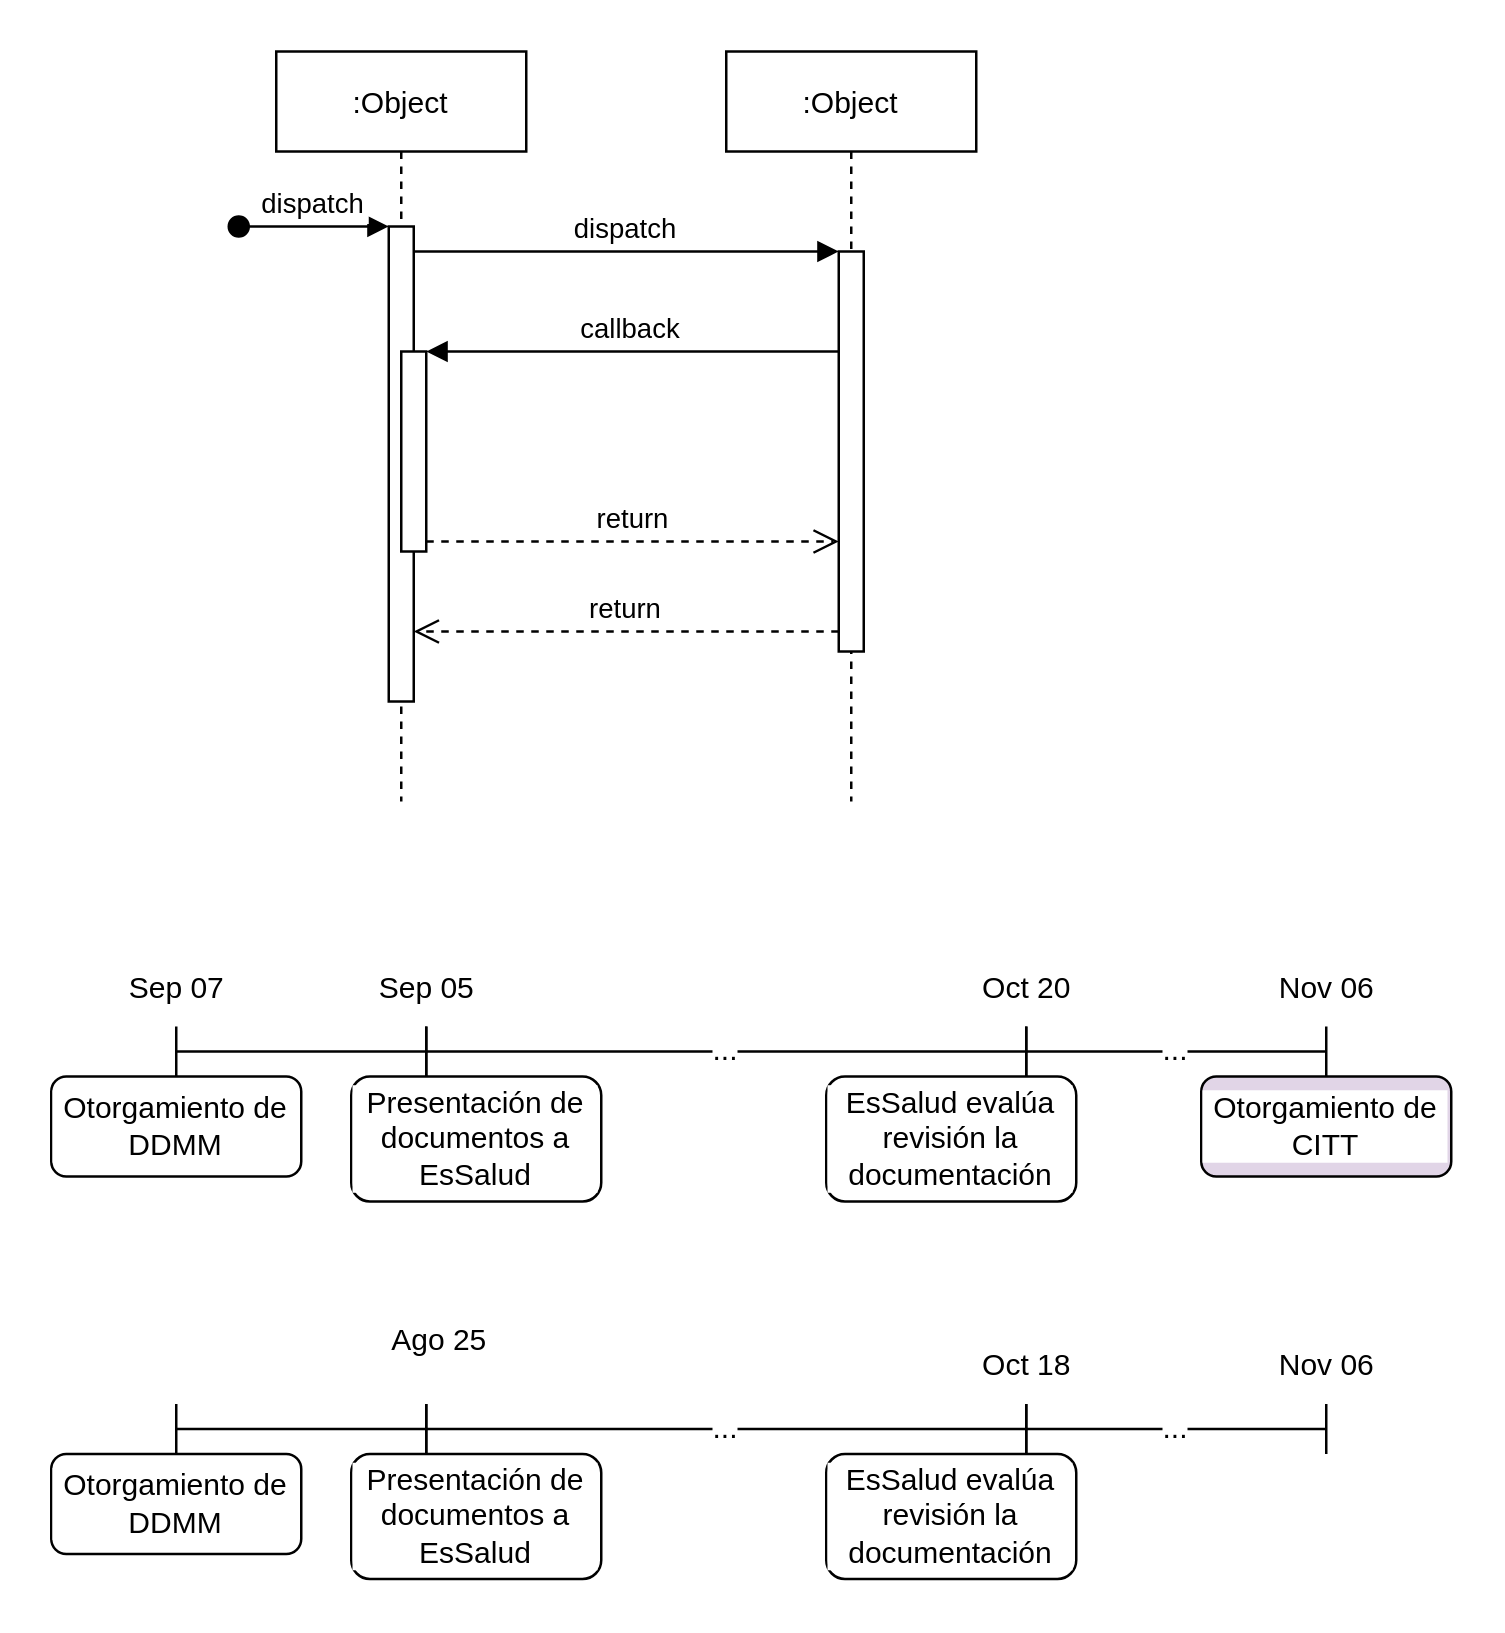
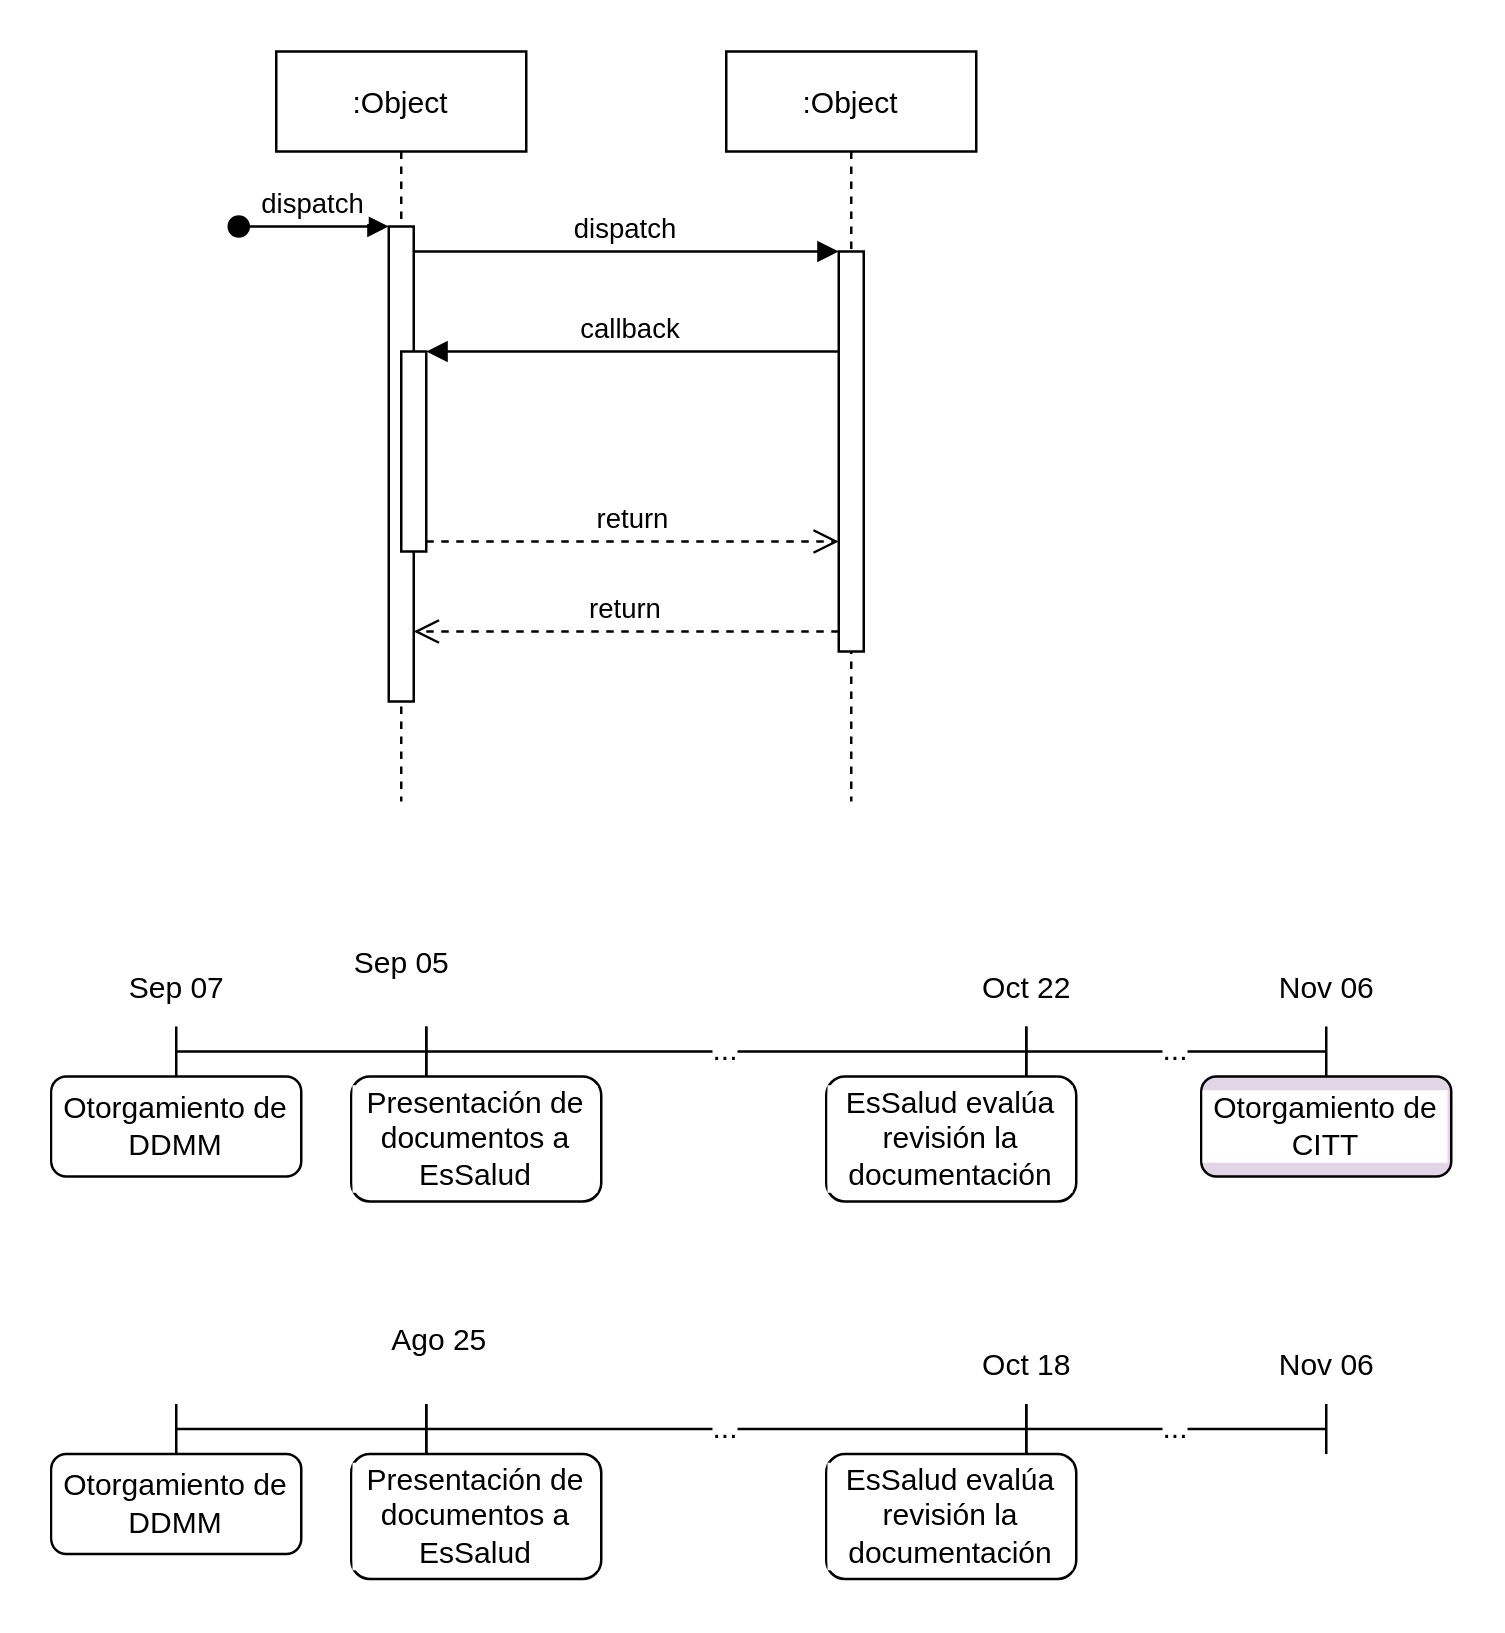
node "Sep 05": moved (426, 989) -> (401, 964)
node "Oct 20": label "Oct 20" -> "Oct 22"
